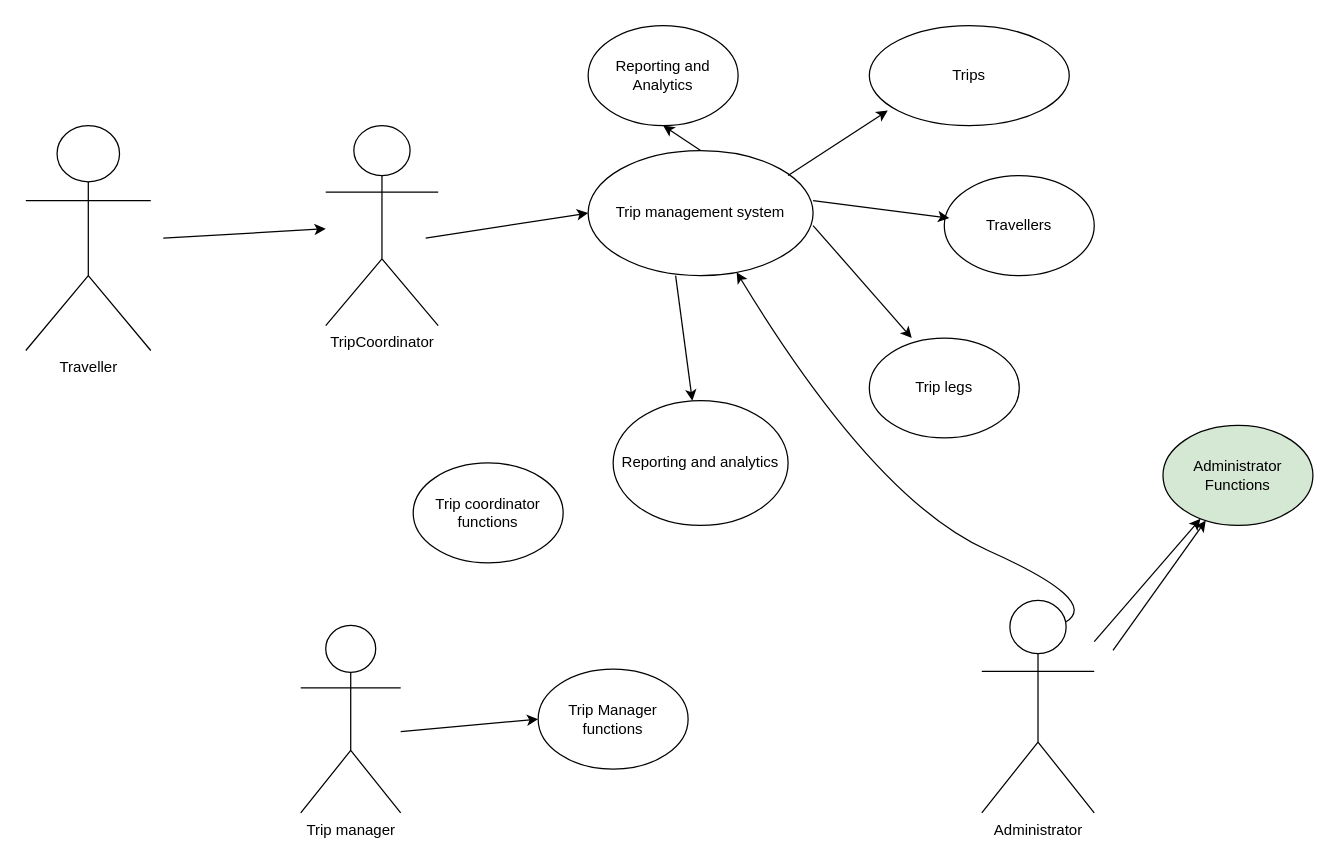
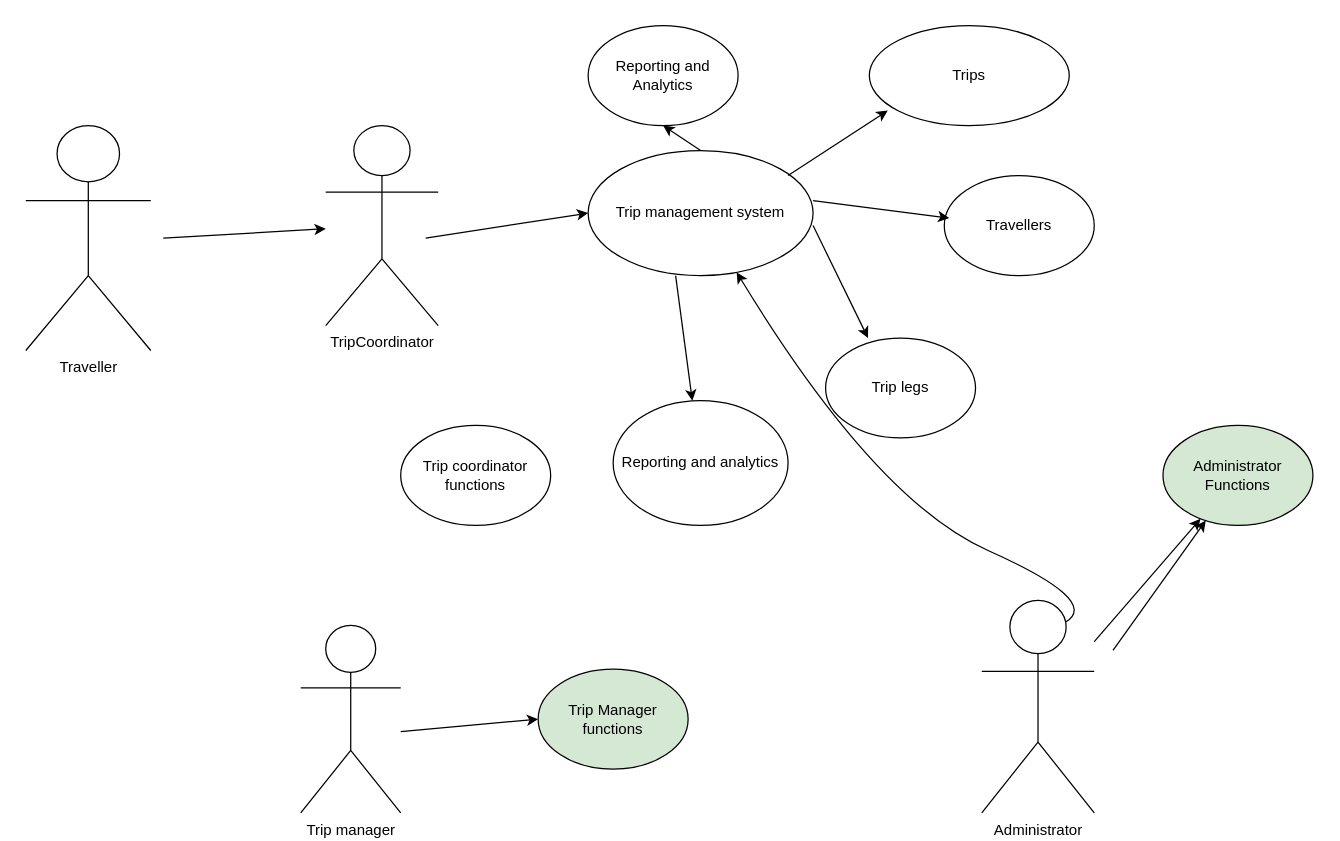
node "Trip legs": moved (944, 388) -> (901, 388)
node "Trip coordinator functions": moved (488, 513) -> (476, 476)
node "Trip Manager functions": fillcolor #ffffff -> #d5e8d4
